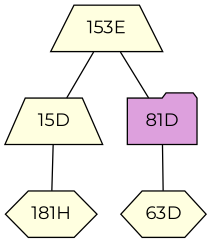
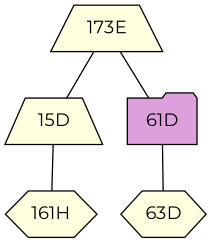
node "153E": label "153E" -> "173E"
node "81D": label "81D" -> "61D"
node "181H": label "181H" -> "161H"
